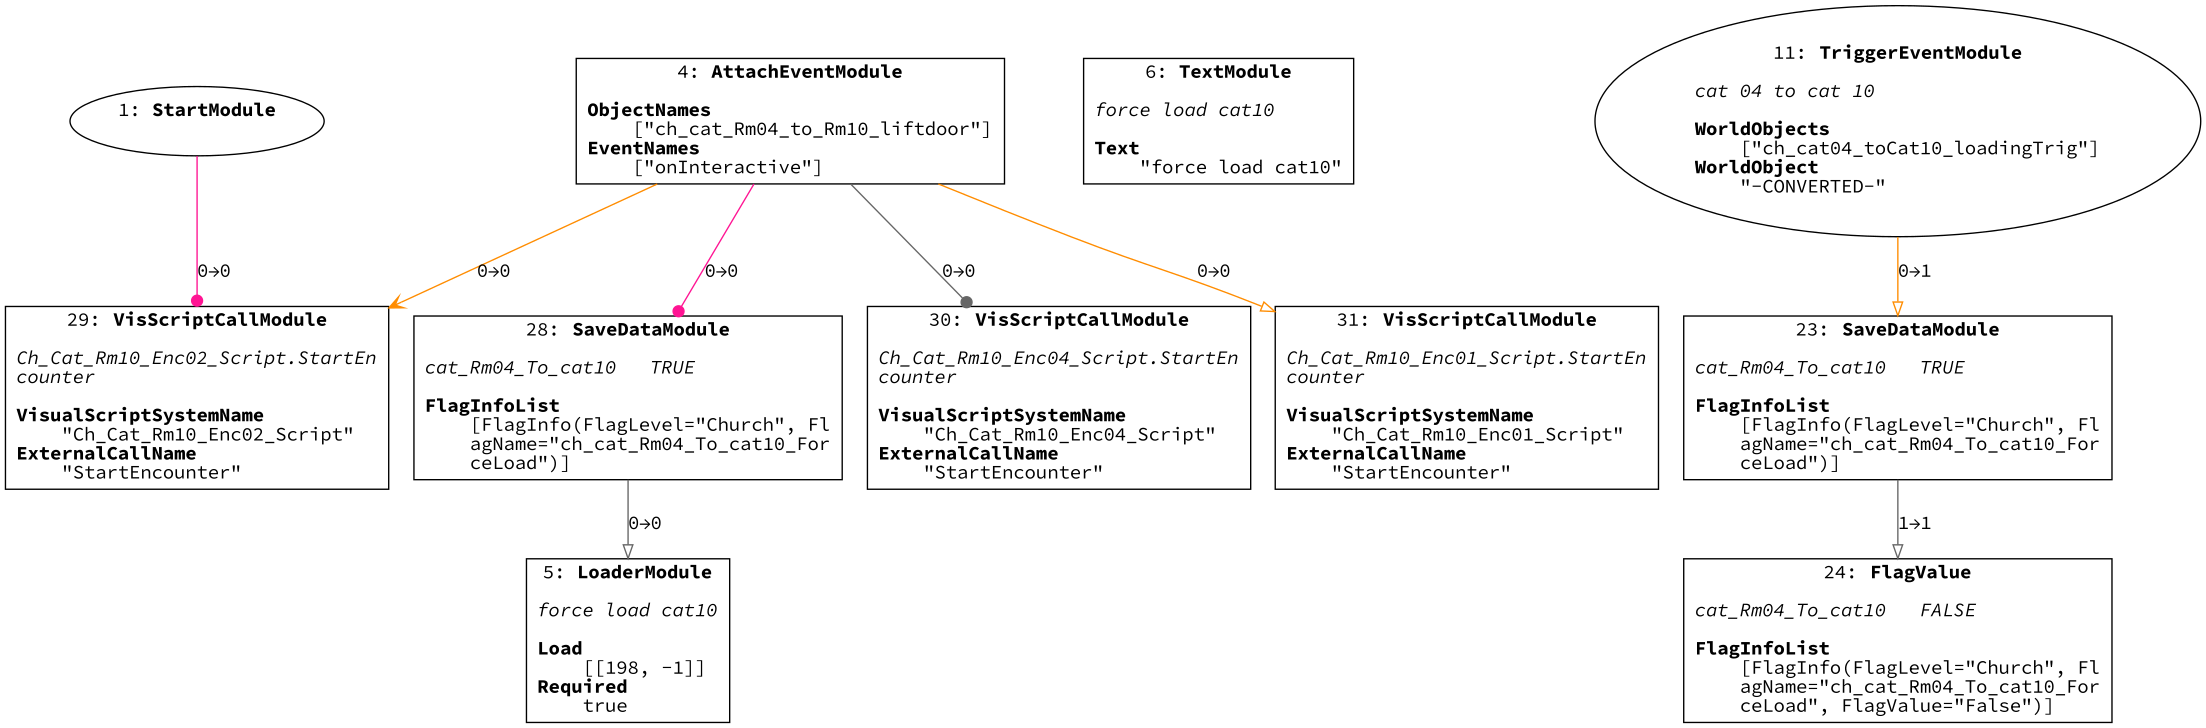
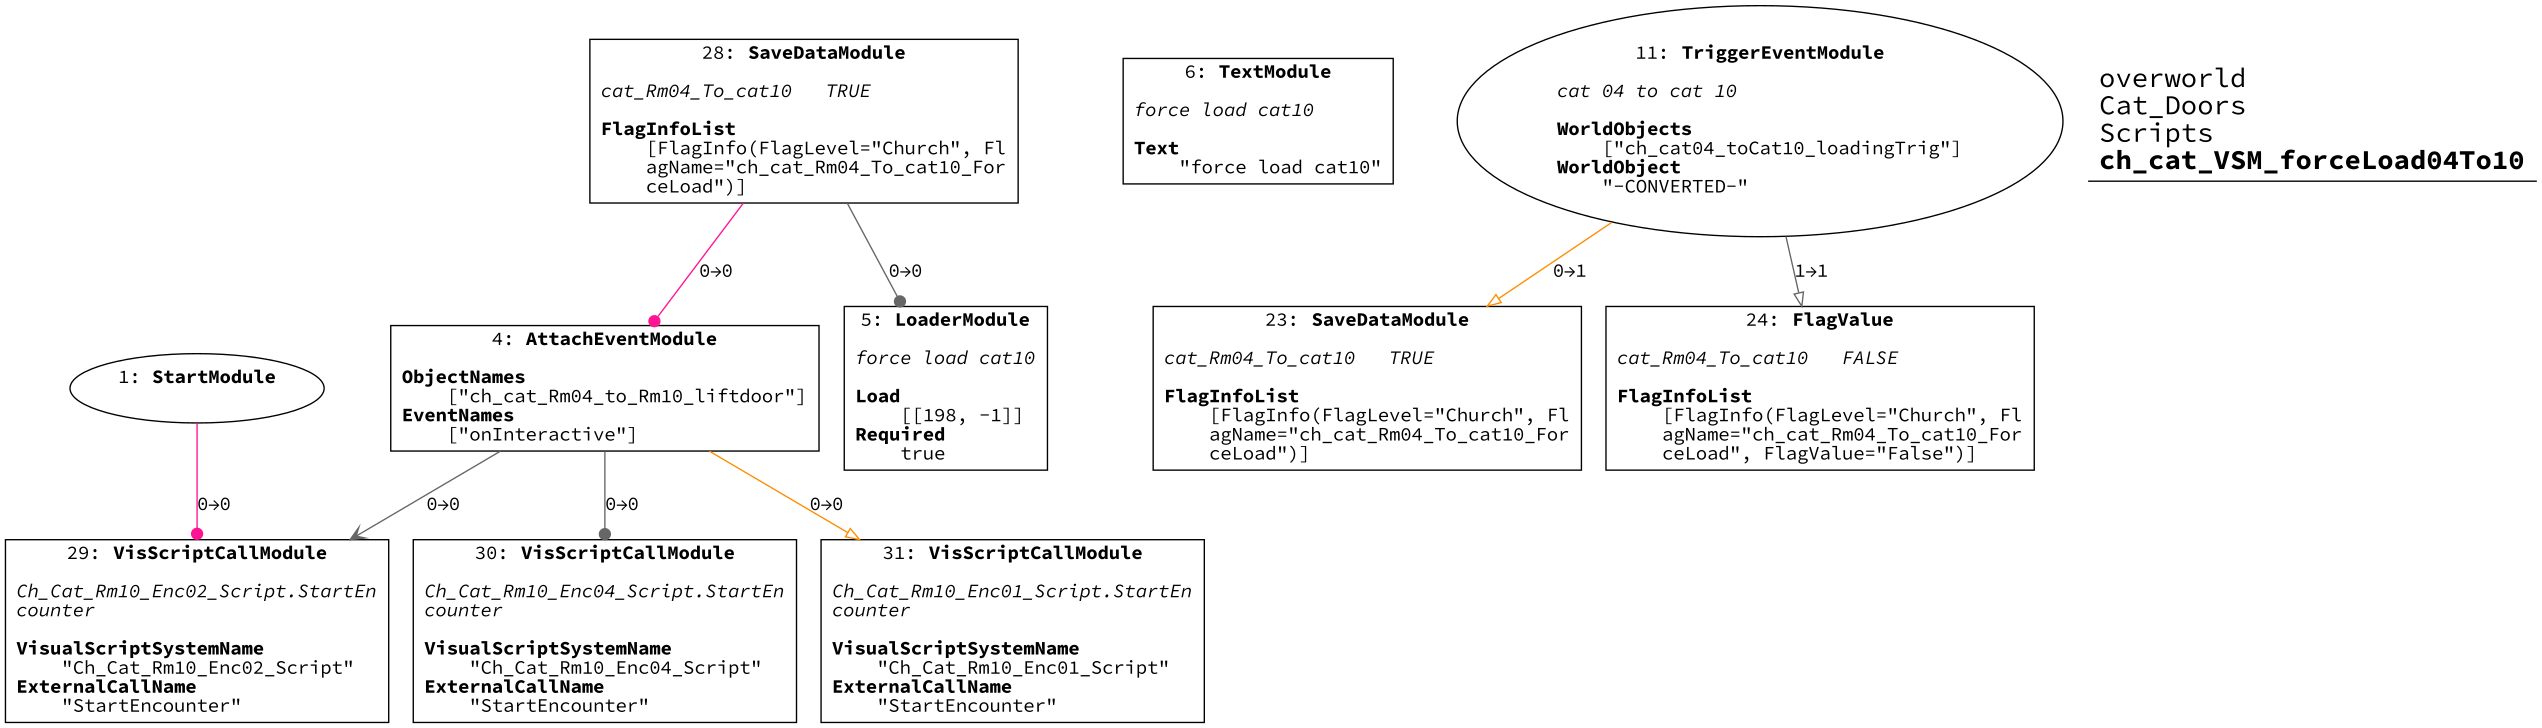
node "overworld": added
edge "4:" -> "29:": color darkorange -> gray40
edge "4:" -> "28:": reversed
edge "28:" -> "5:": arrowhead onormal -> dot
edge "23:" -> "24:": now "11:" -> "24:"
